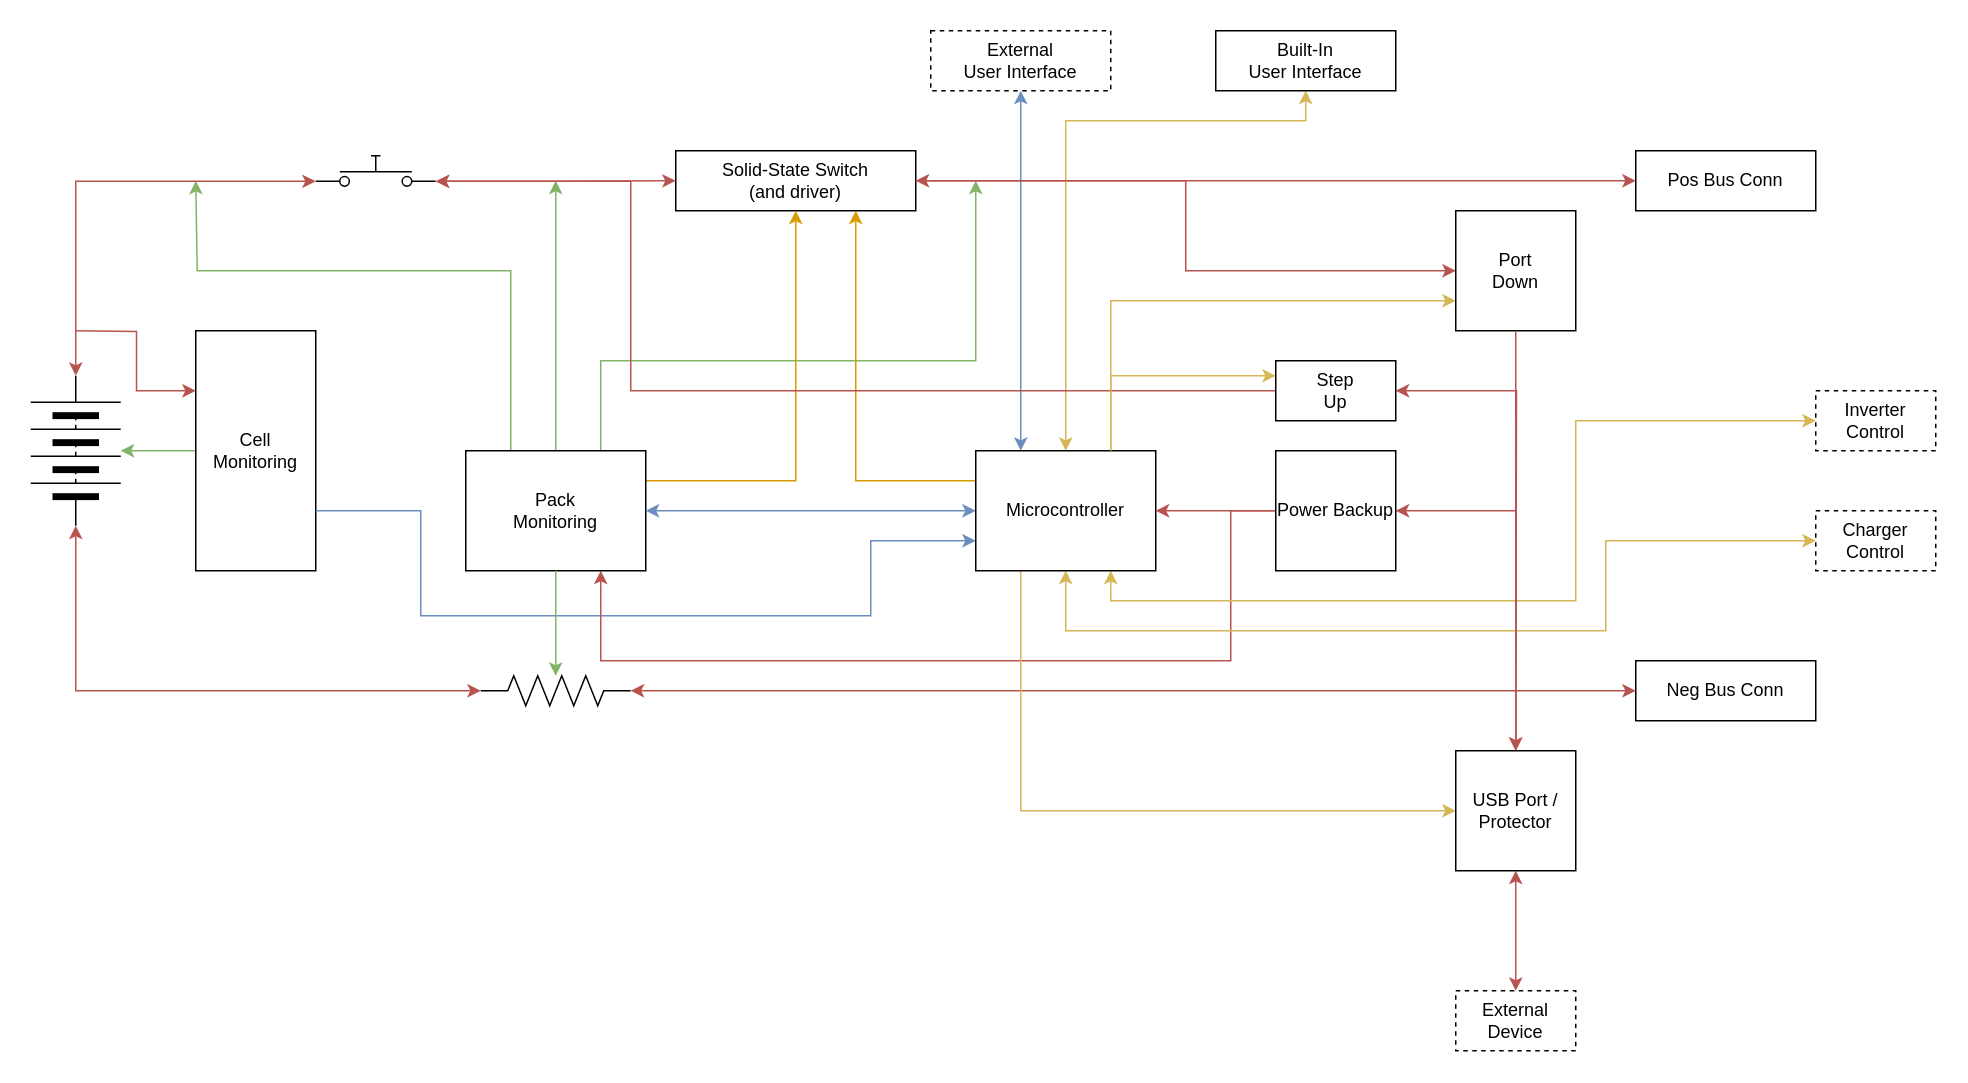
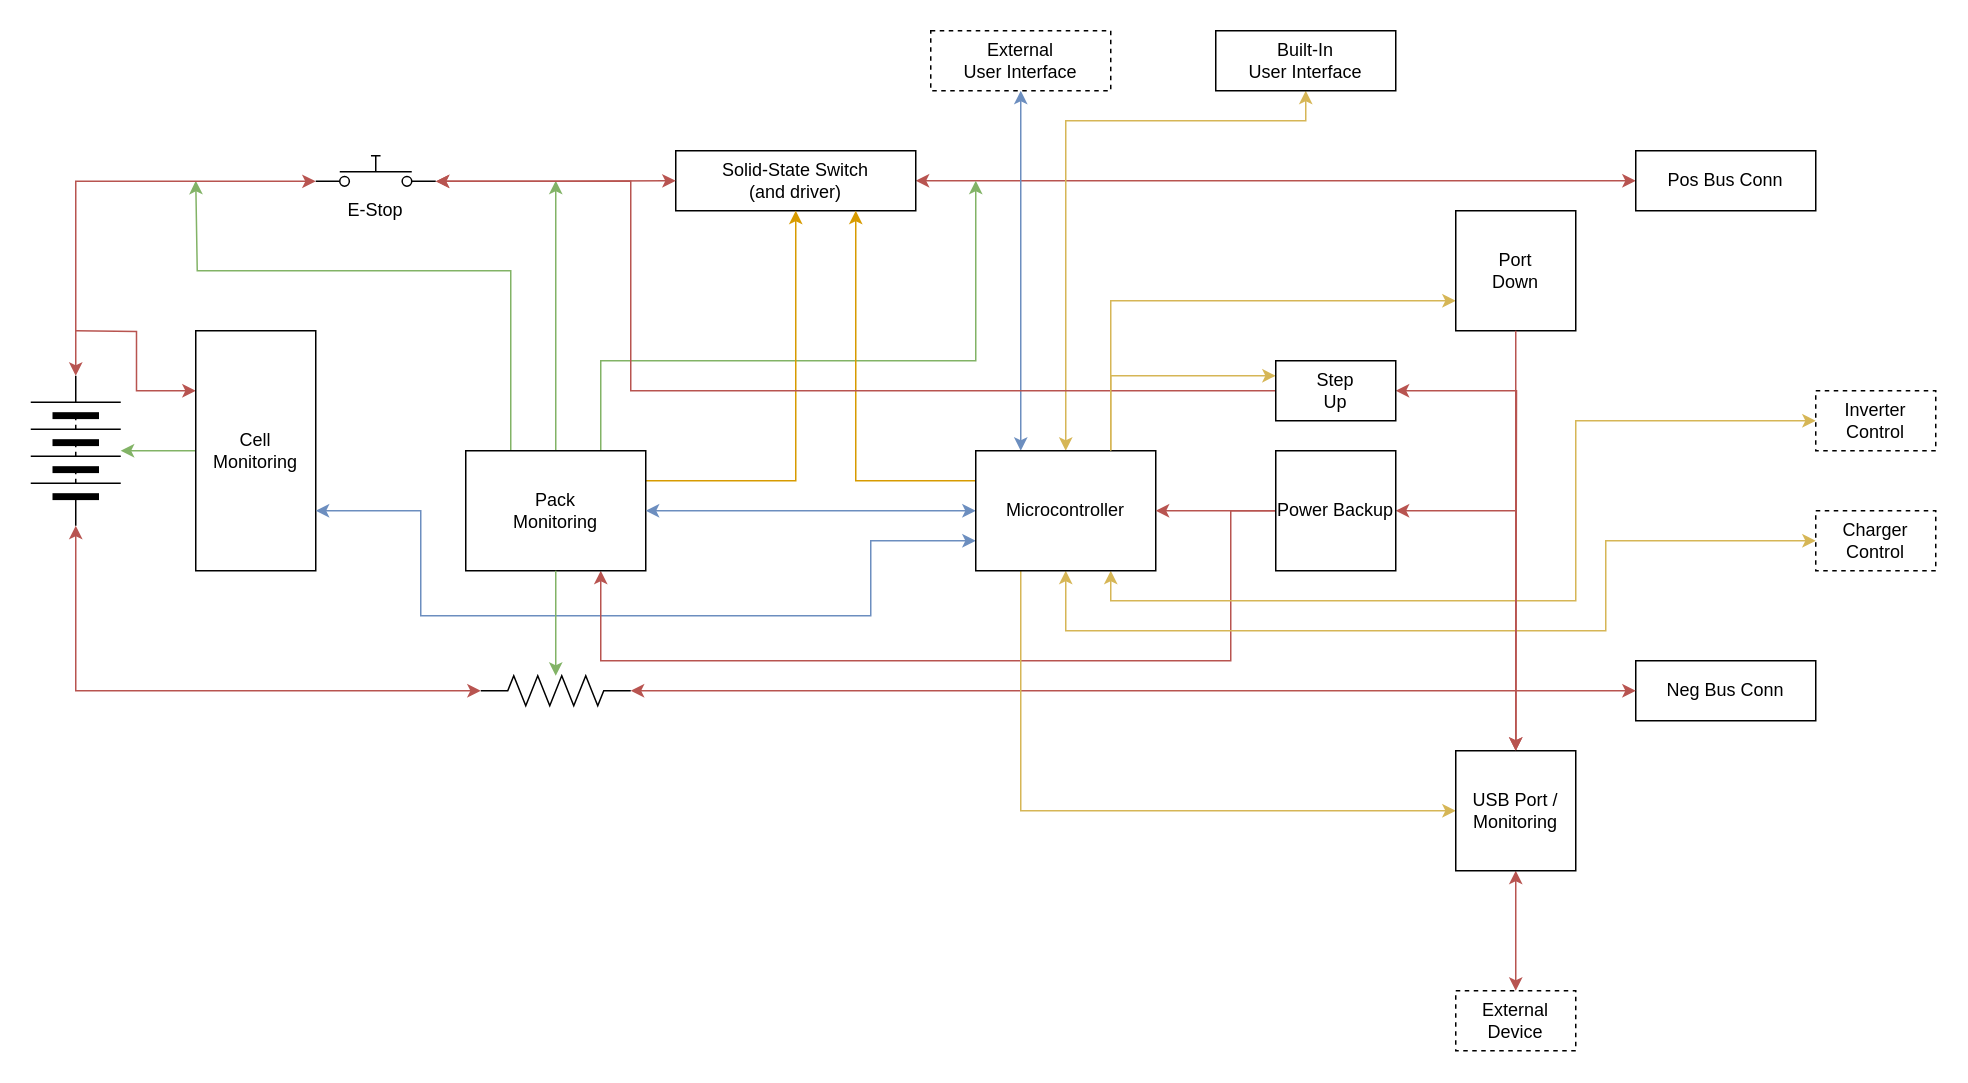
node "E-Stop": added
edge "Solid-State Switch (and driver)" -> "Port Down": removed
edge "Cell Monitoring" -> "Microcontroller": arrowhead none -> classic
node "USB Port / Protector": label "USB Port / Protector" -> "USB Port / Monitoring"
